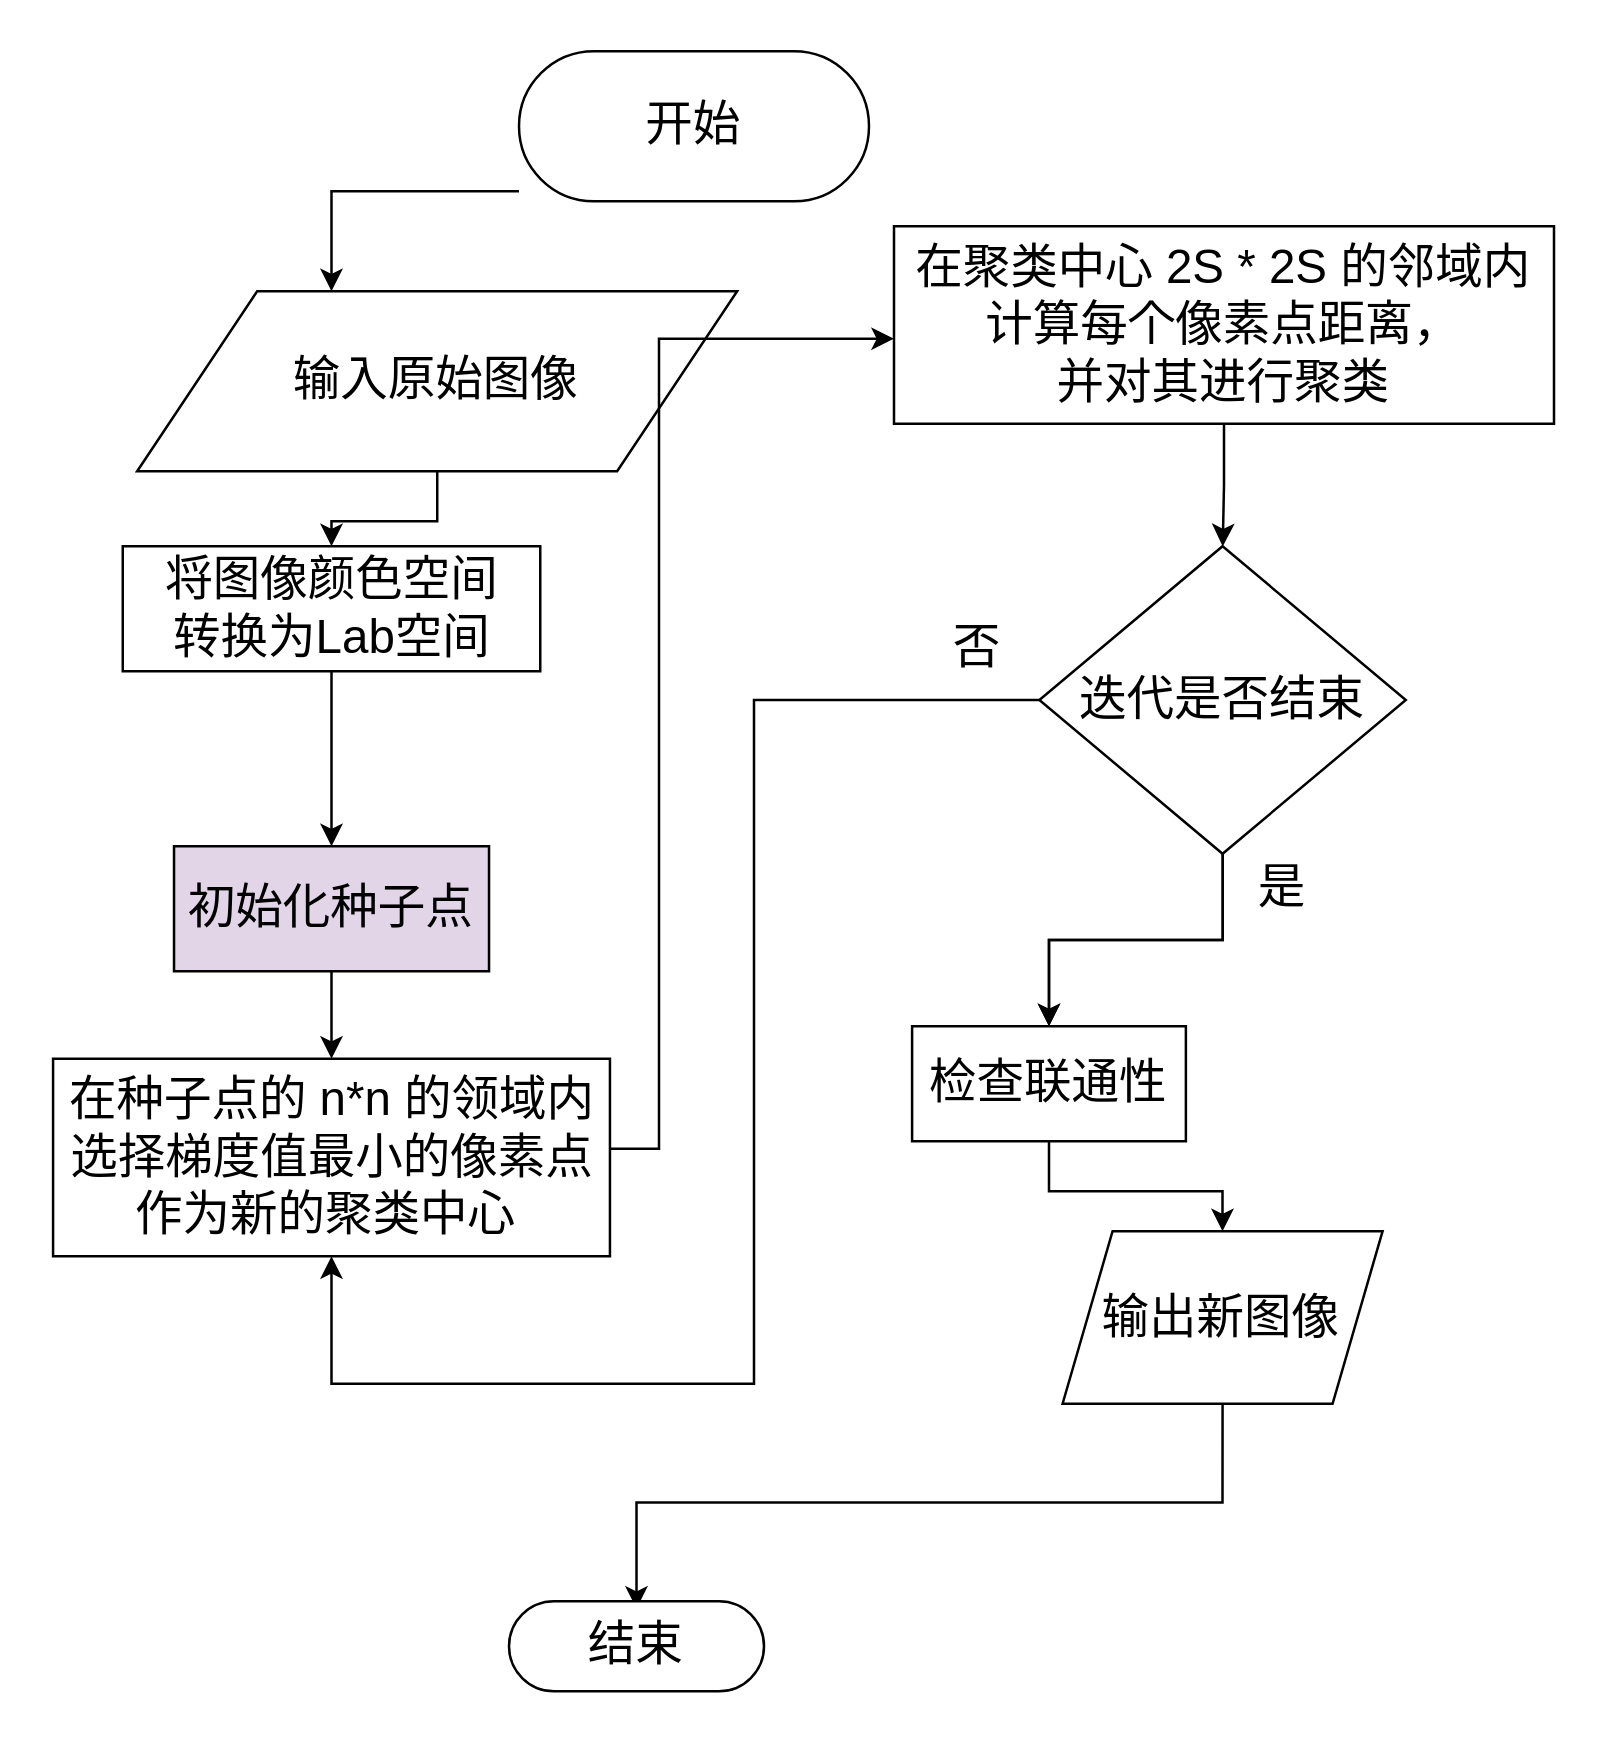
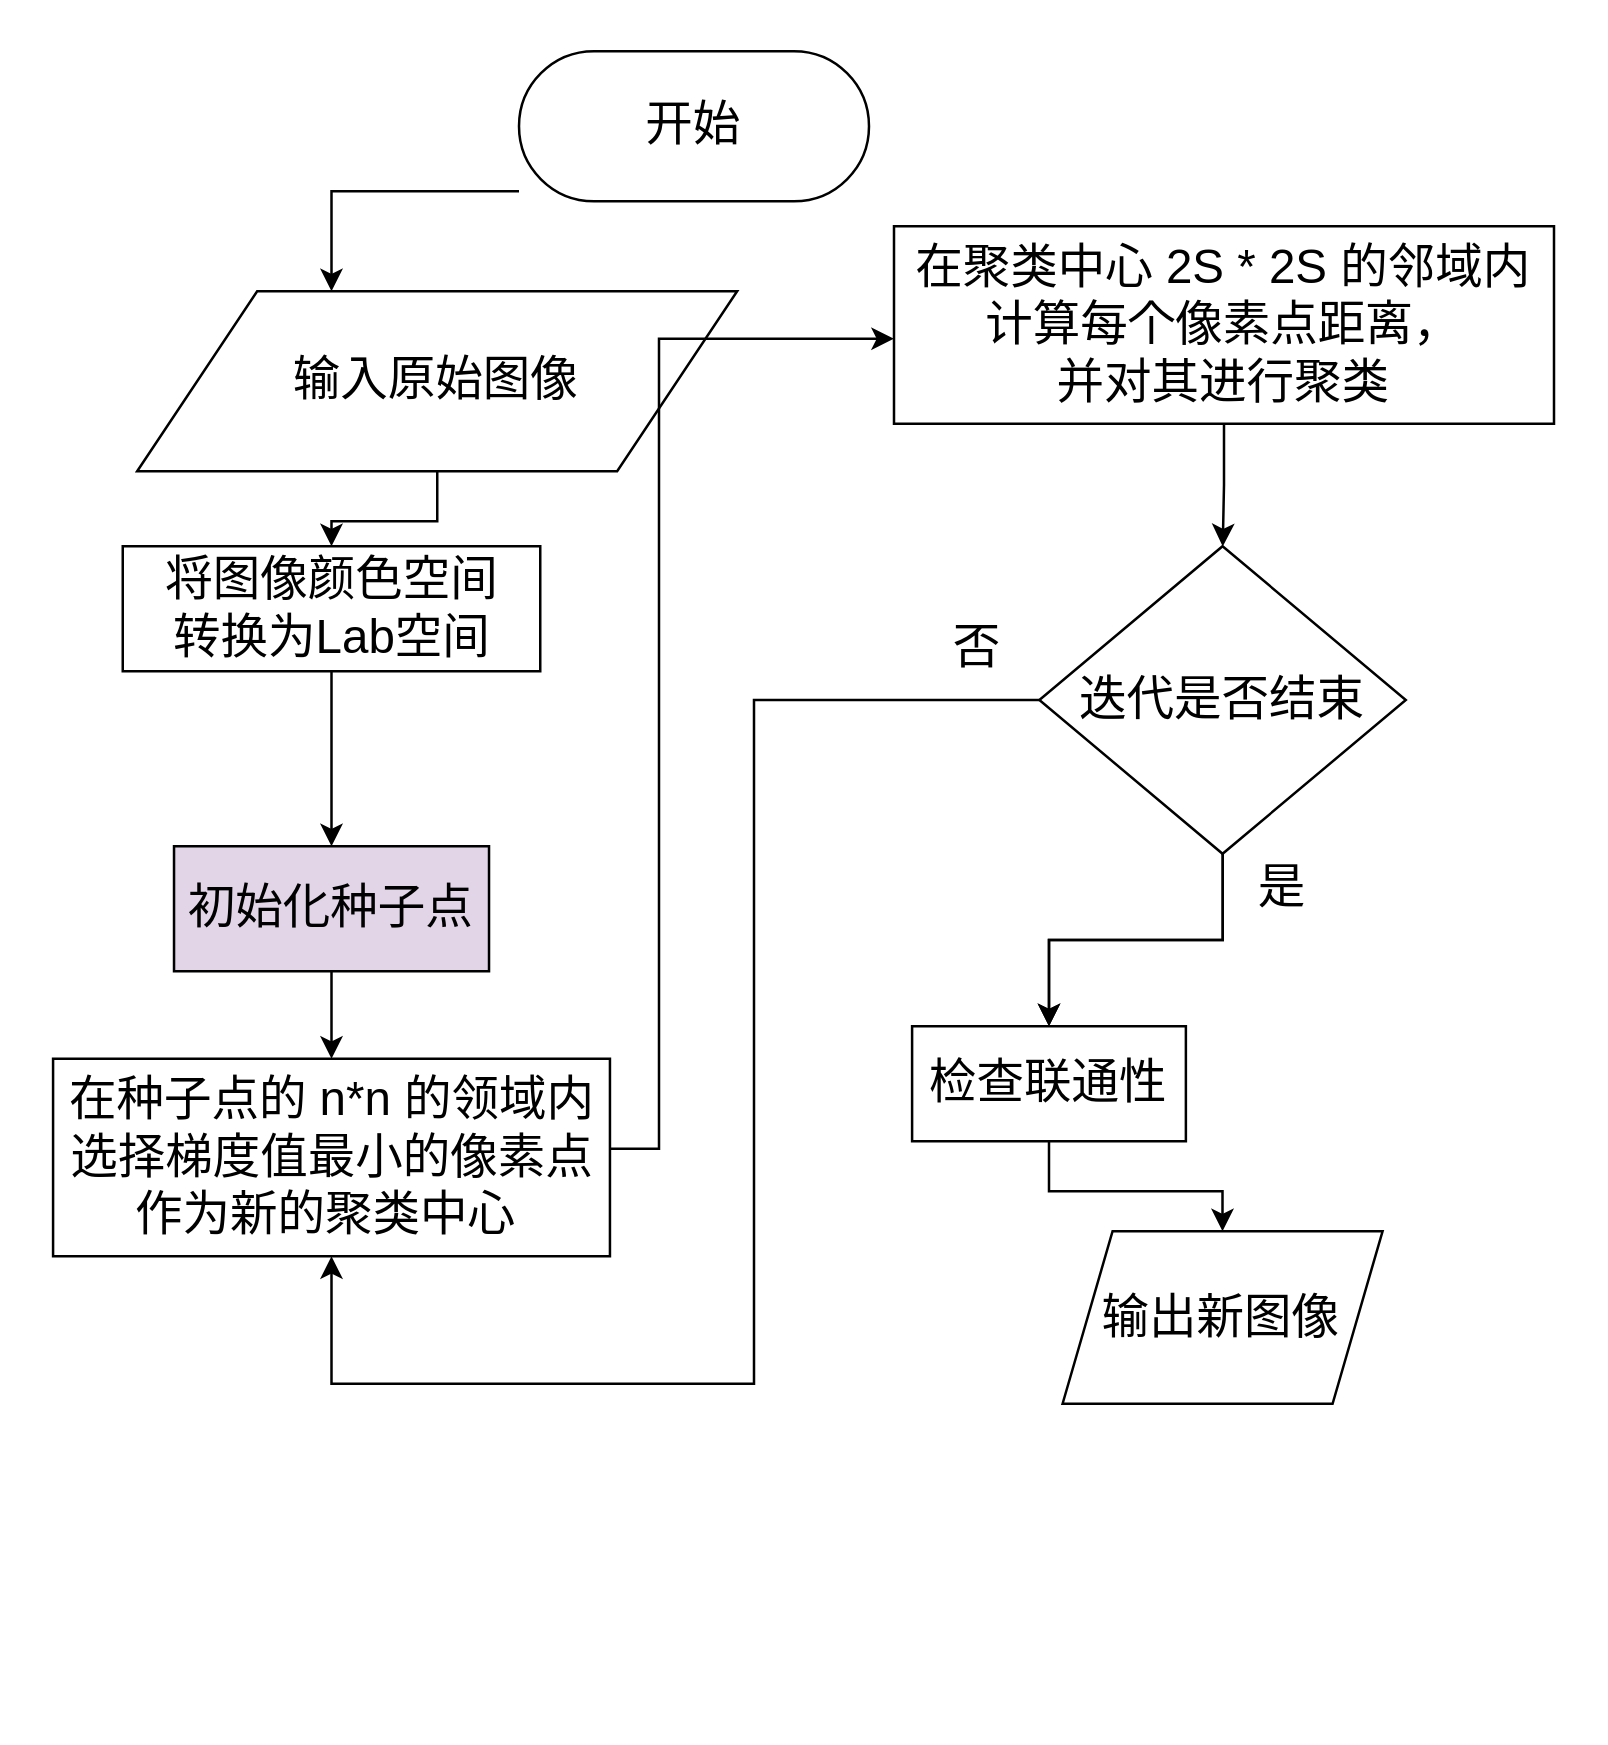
edge "输出新图像" -> "结束": removed
node "结束": removed
